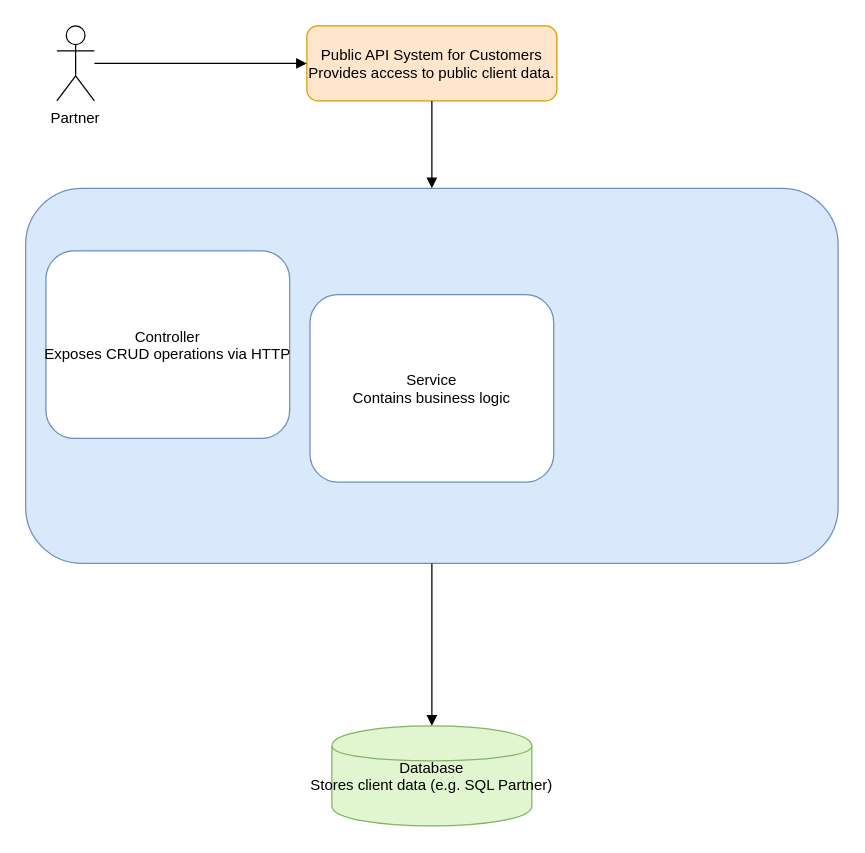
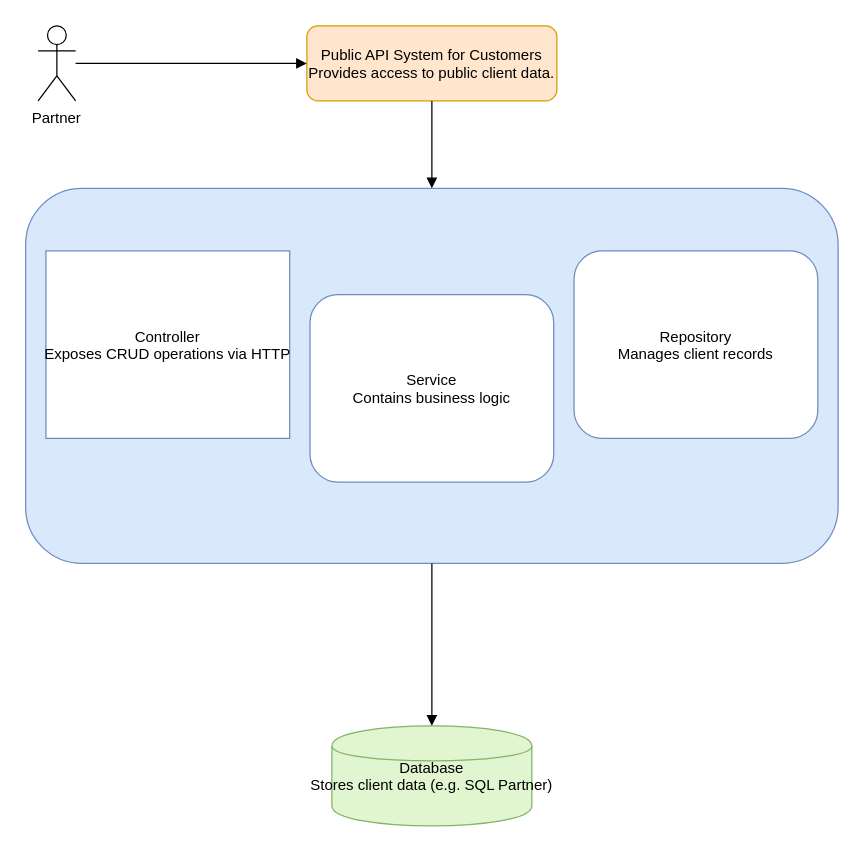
node "Partner": moved (76, 63) -> (57, 63)
node "Controller Exposes CRUD operations via HTTP": shape rounded rectangle -> rectangle
node "Repository Manages client records": added
